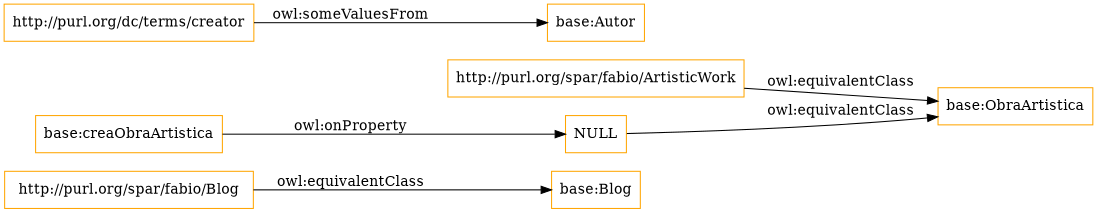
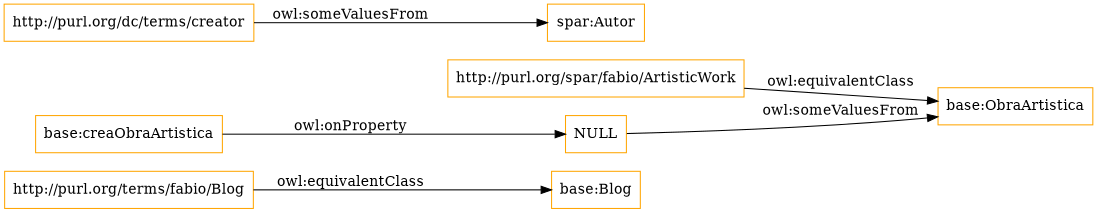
node "base:Autor": label "base:Autor" -> "spar:Autor"
edge "NULL" -> "base:ObraArtistica": label "owl:equivalentClass" -> "owl:someValuesFrom"
node "http://purl.org/spar/fabio/Blog": label "http://purl.org/spar/fabio/Blog" -> "http://purl.org/terms/fabio/Blog"
